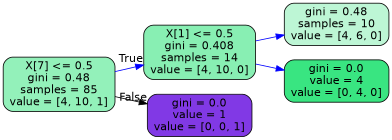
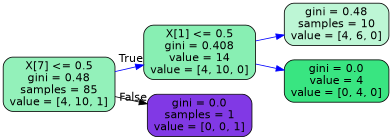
node "X[1] <= 0.5 gini = 0.408 samples = 14 value = [4, 10, 0]": label "X[1] <= 0.5 gini = 0.408 samples = 14 value = [4, 10, 0]" -> "X[1] <= 0.5 gini = 0.408 value = 14 value = [4, 10, 0]"
node "gini = 0.0 value = 1 value = [0, 0, 1]": label "gini = 0.0 value = 1 value = [0, 0, 1]" -> "gini = 0.0 samples = 1 value = [0, 0, 1]"
